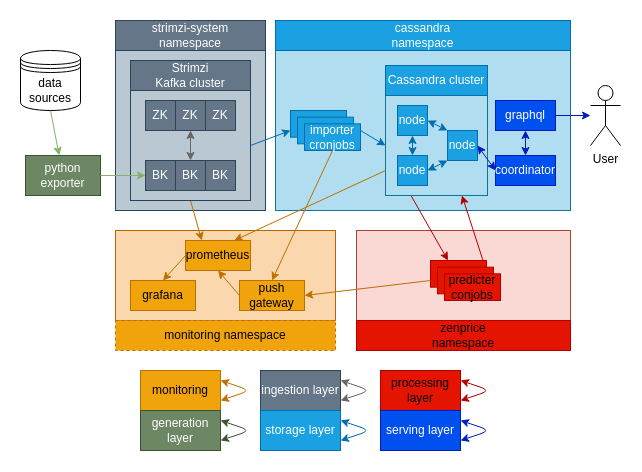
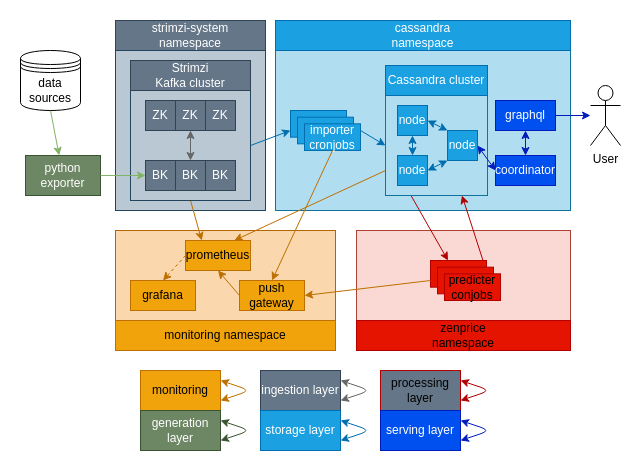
edge "prometheus" -> "grafana": style solid -> dashed
node "monitoring namespace": style dashed -> solid
node "processing layer": fillcolor #e51400 -> #647687
